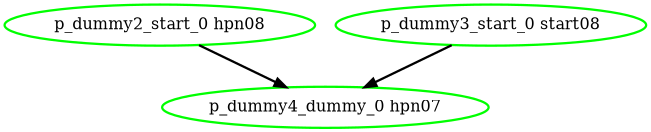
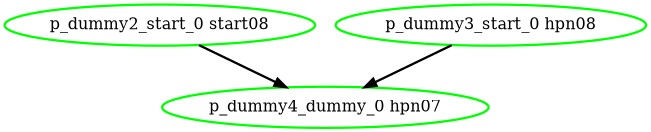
node "p_dummy2_start_0 hpn08": label "p_dummy2_start_0 hpn08" -> "p_dummy2_start_0 start08"
node "p_dummy3_start_0 start08": label "p_dummy3_start_0 start08" -> "p_dummy3_start_0 hpn08"
